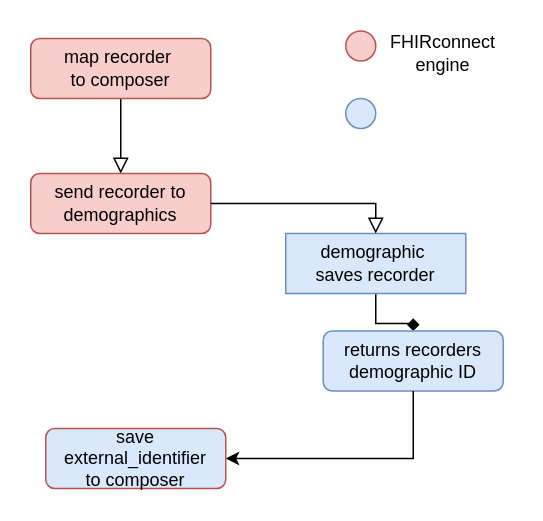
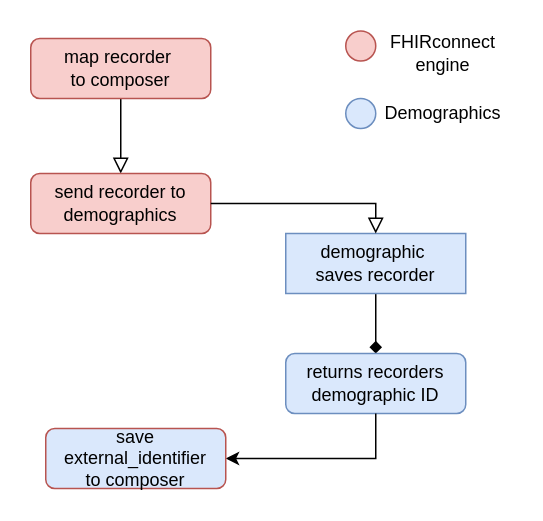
node "Demographics": added
node "returns recorders demographic ID": moved (413, 361) -> (376, 383)
